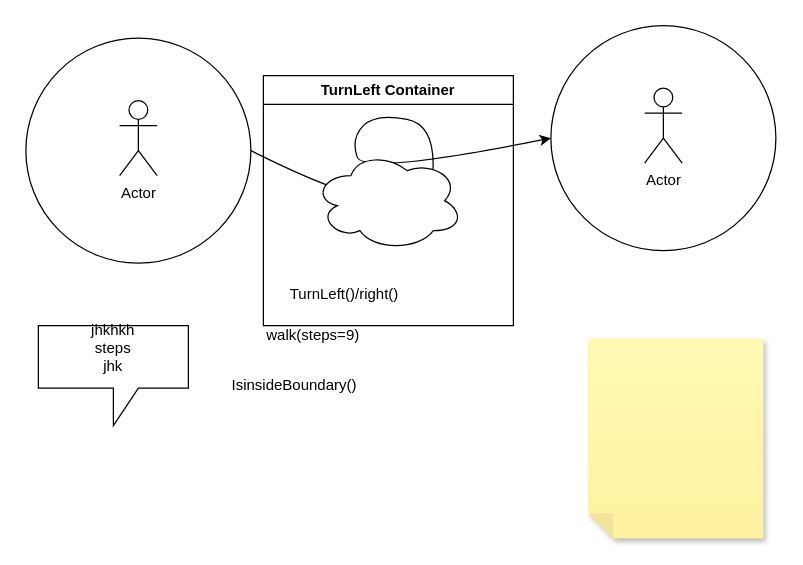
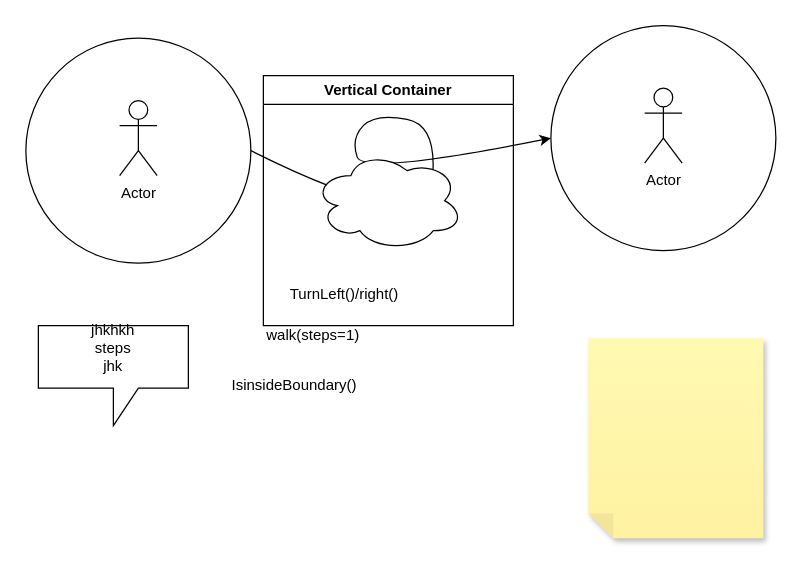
node "TurnLeft Container": label "TurnLeft Container" -> "Vertical Container"
node "walk(steps=9)": label "walk(steps=9)" -> "walk(steps=1)"
